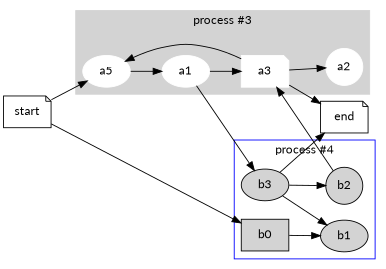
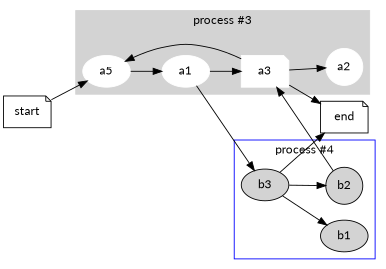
node "b0": removed
